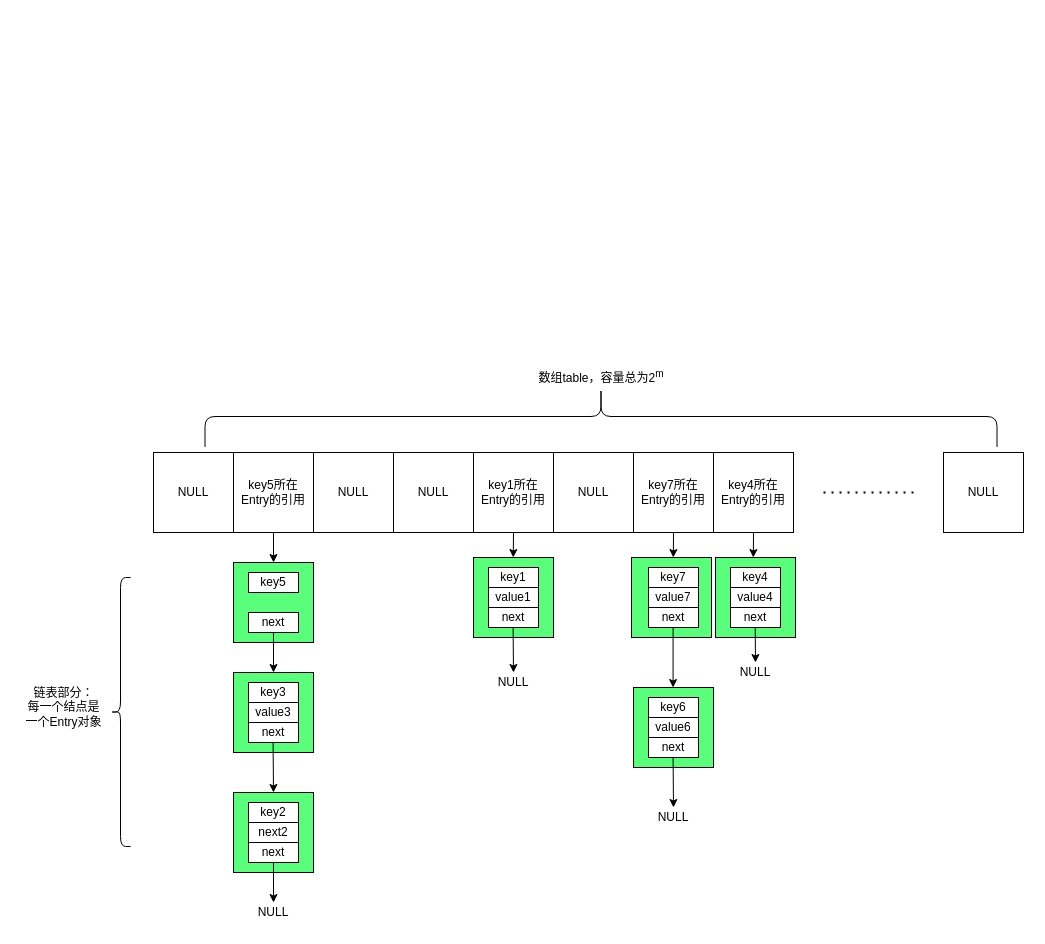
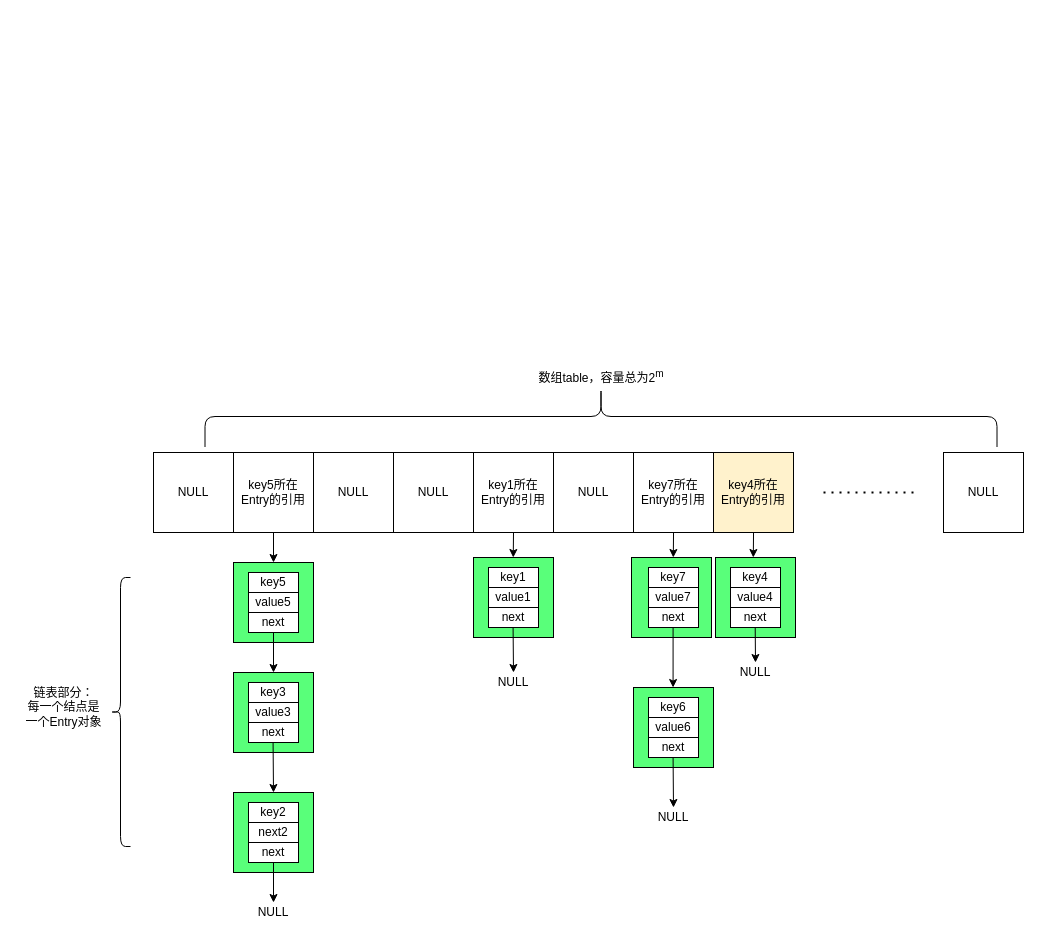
node "key4所在 Entry的引用": fillcolor #ffffff -> #fff2cc
node "value5": added
